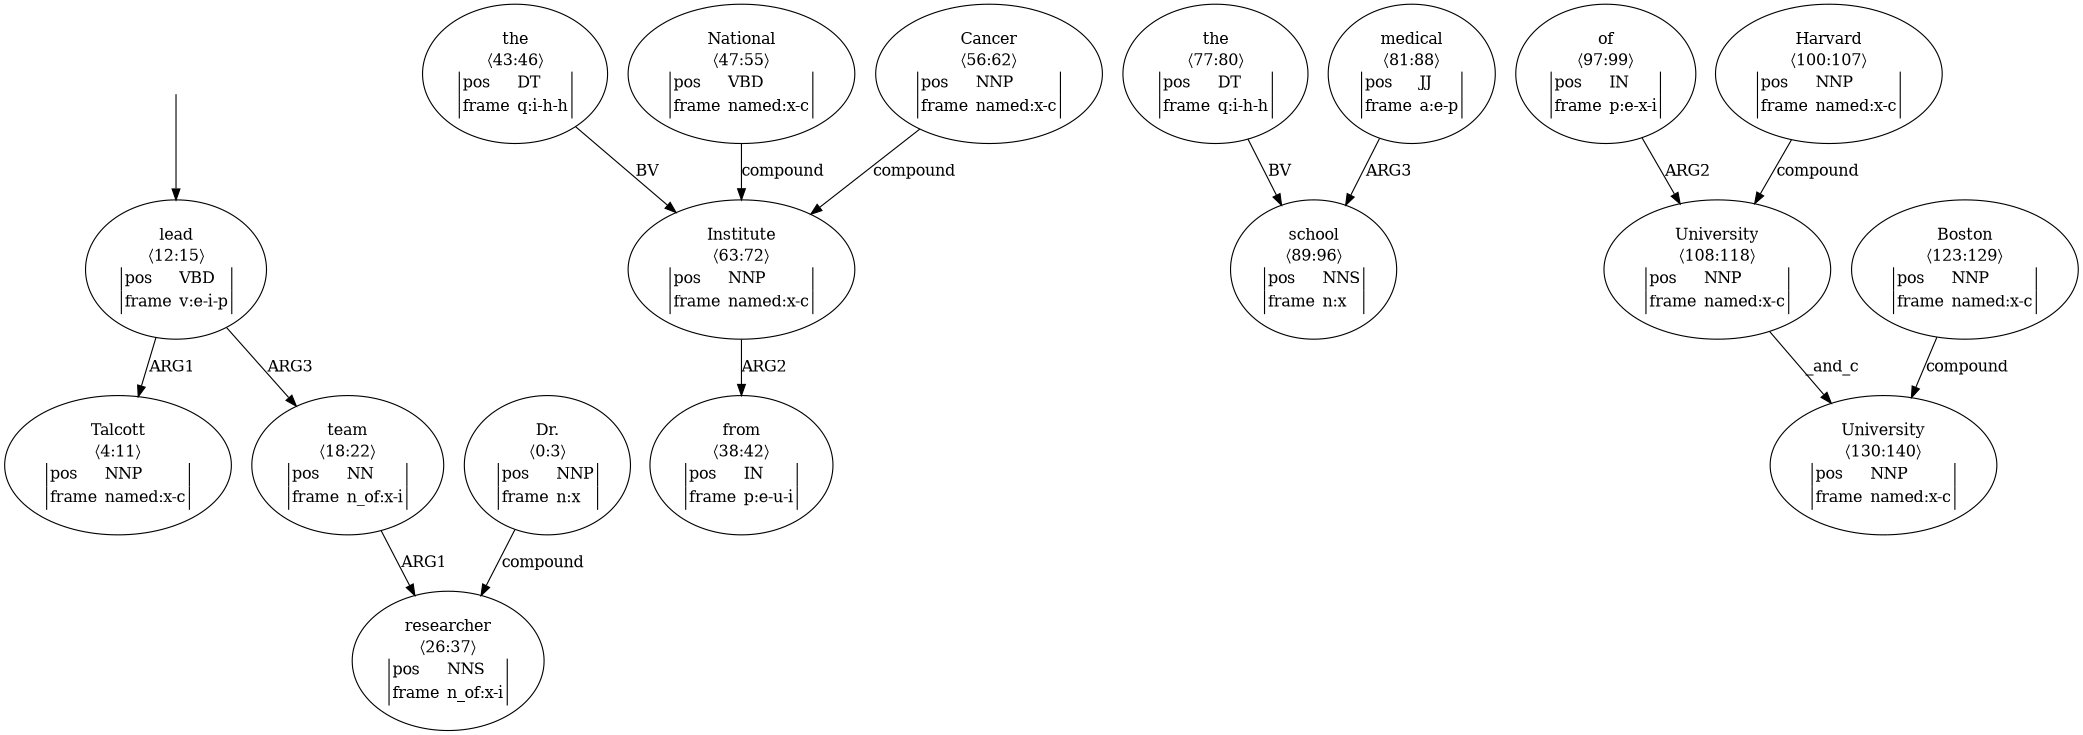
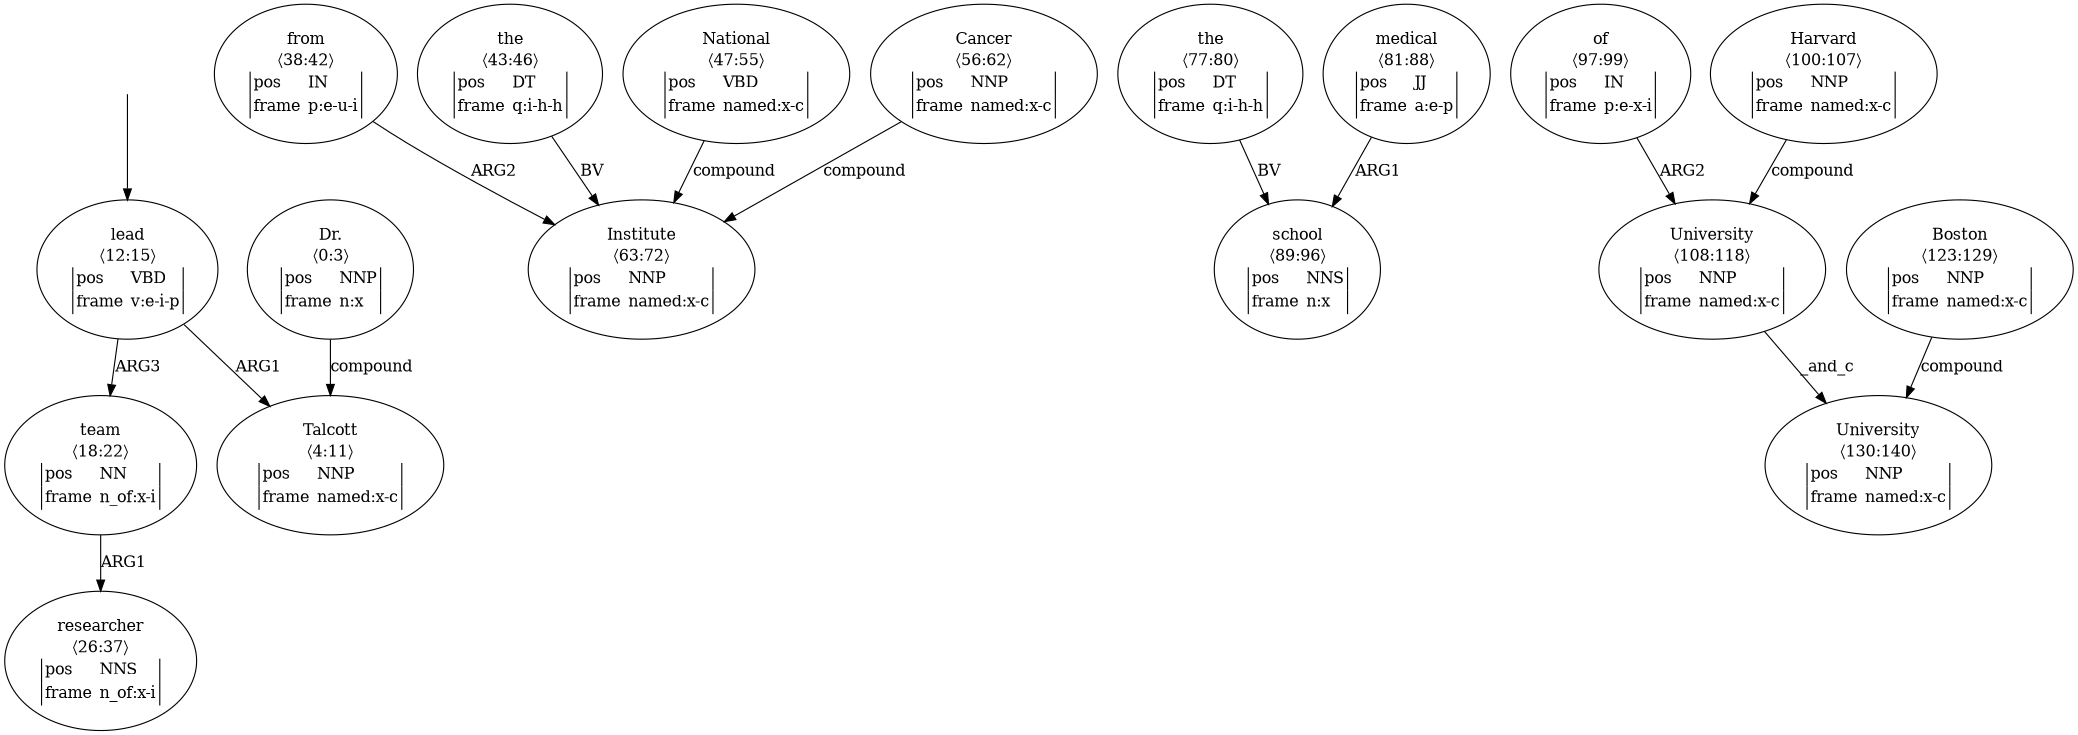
edge "medical" -> "school": label "ARG3" -> "ARG1"
edge "Institute" -> "from": reversed
edge "Dr." -> "researcher": now "Dr." -> "Talcott"
